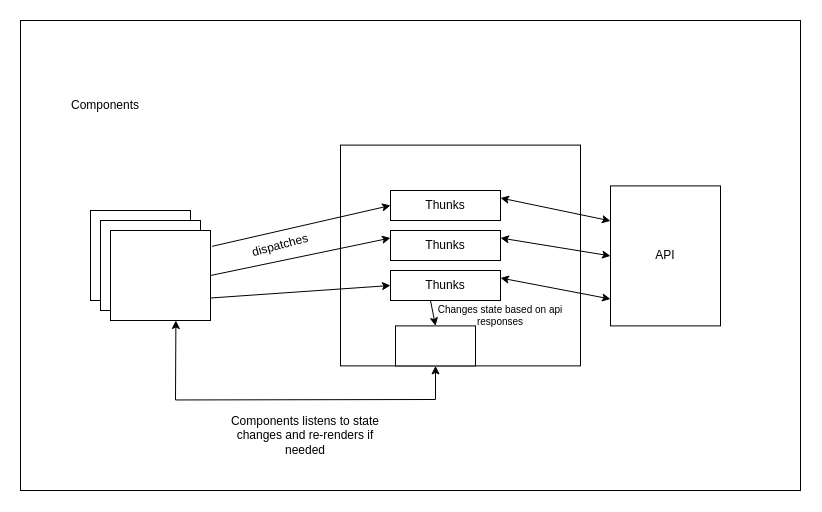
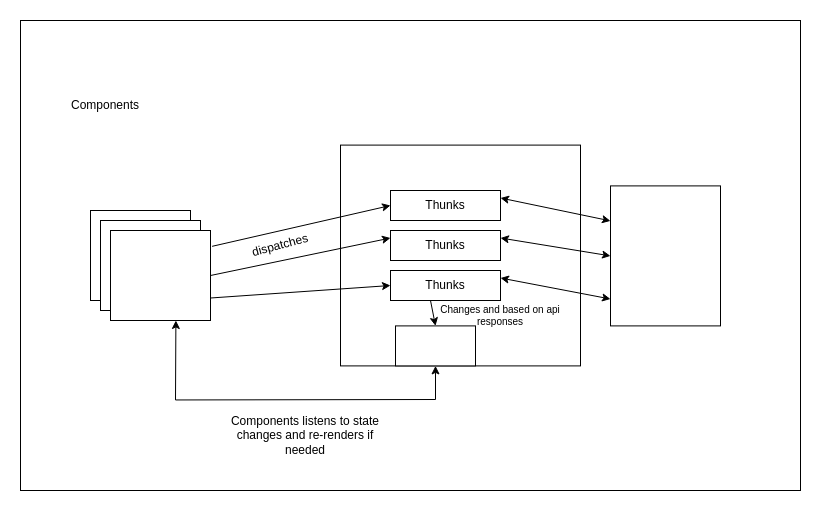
node "API": removed
node "Changes state based on api responses": label "Changes state based on api responses" -> "Changes and based on api responses"
